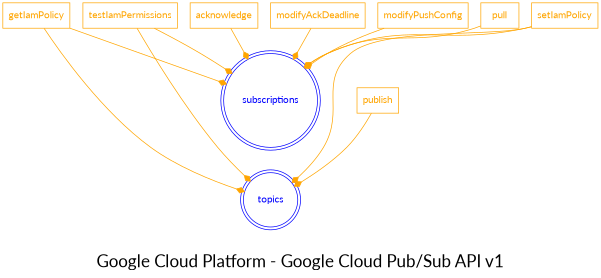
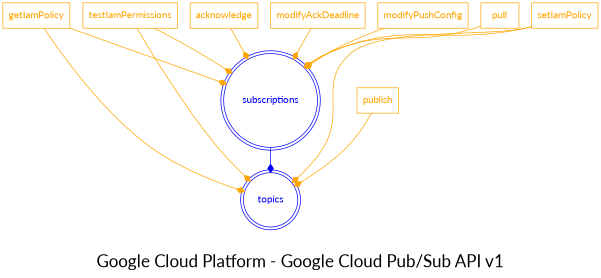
edge "subscriptions" -> "topics": added
